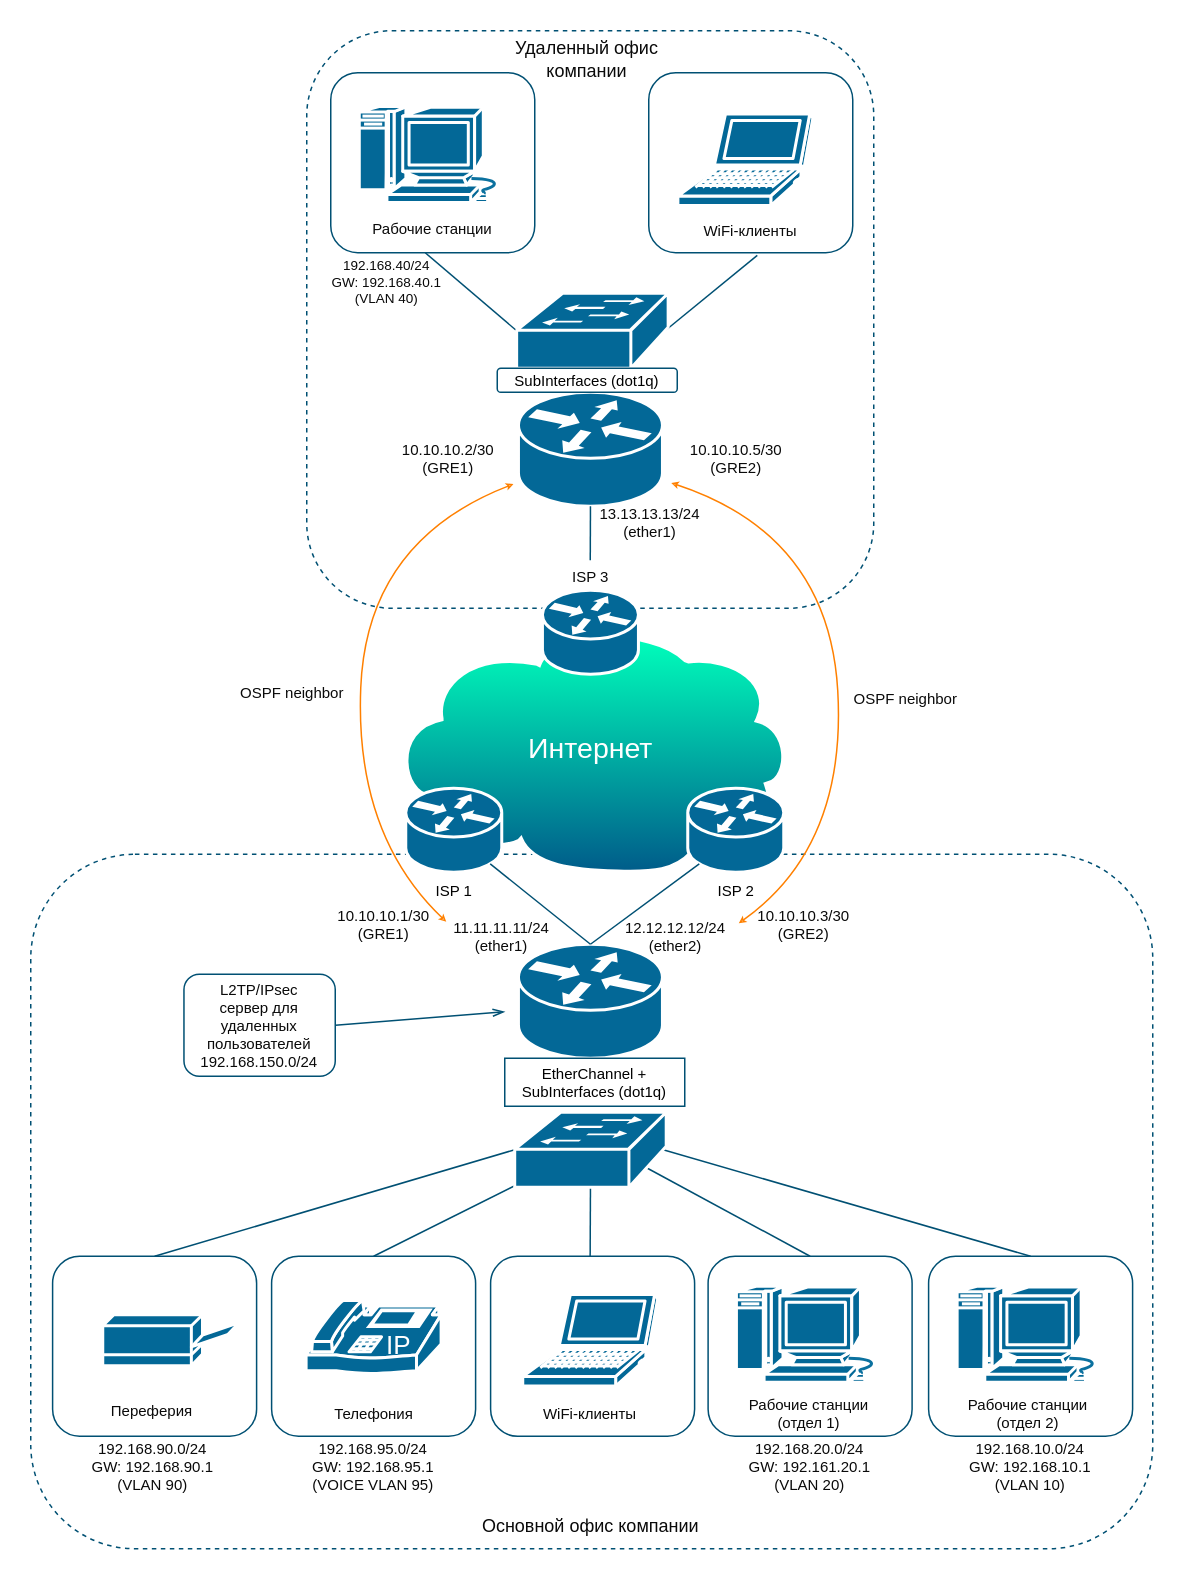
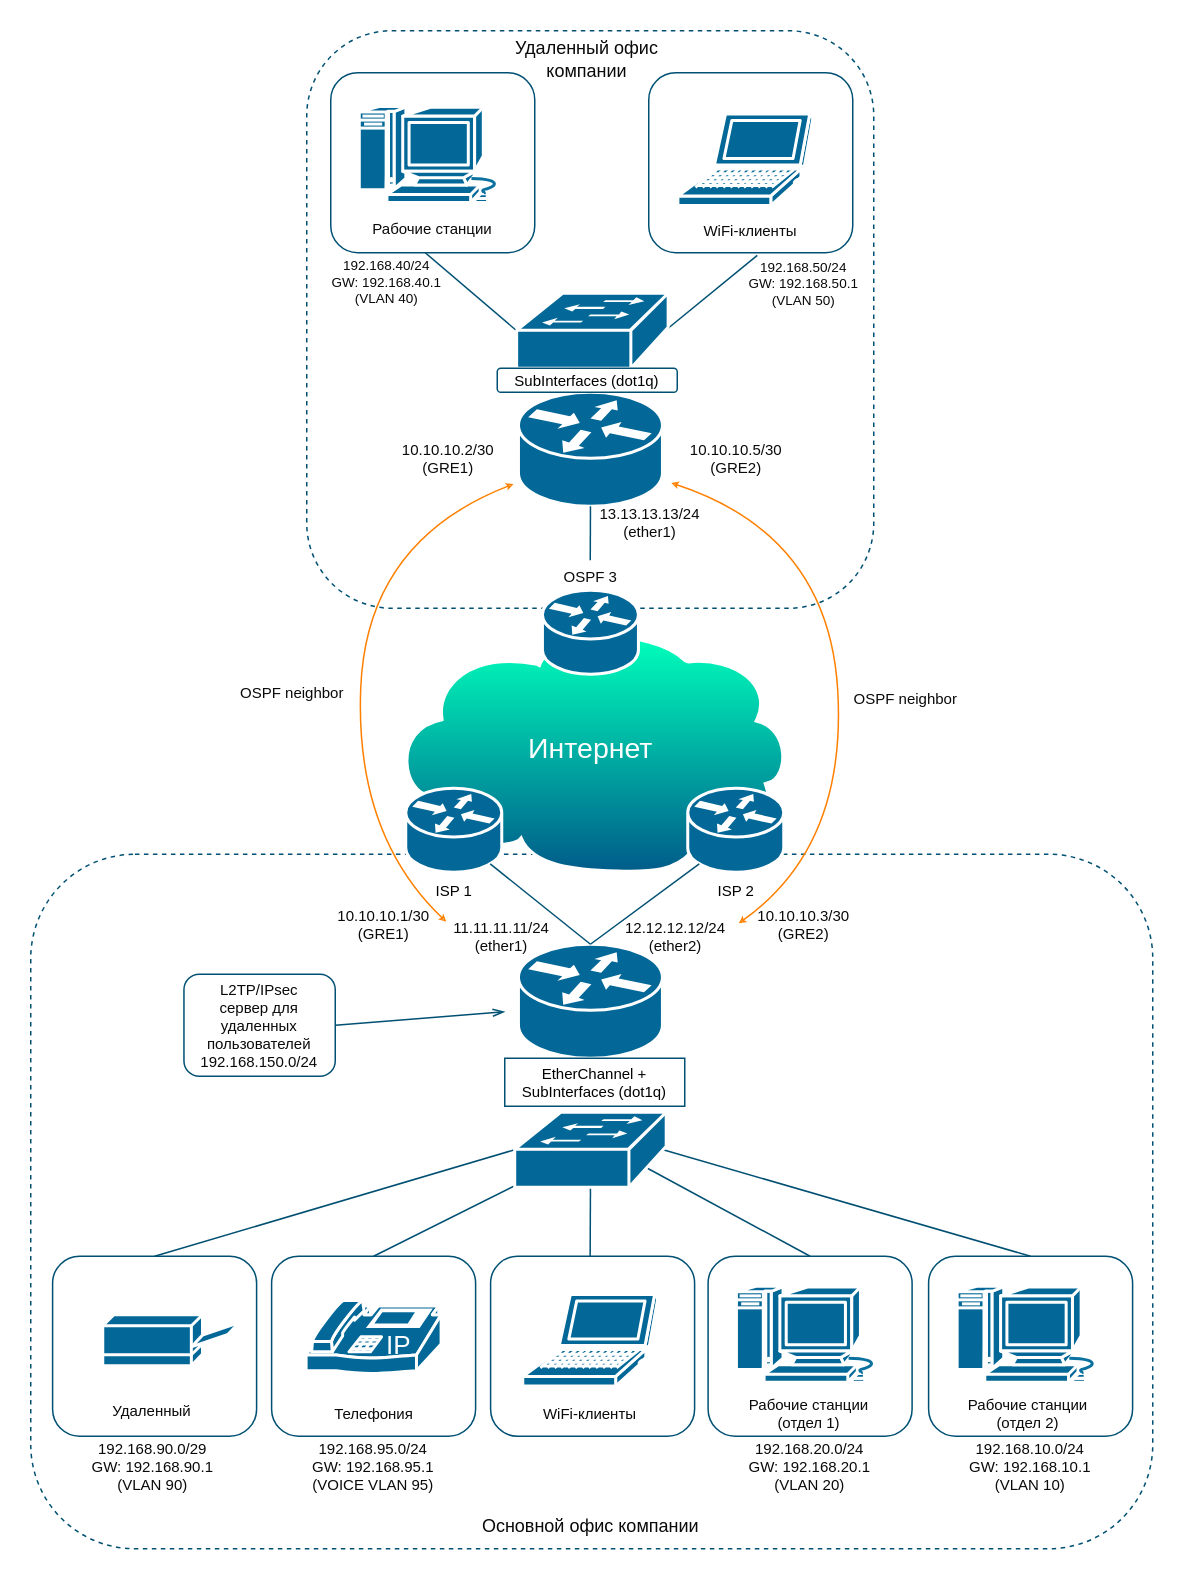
node "192.168.50/24 GW: 192.168.50.1 (VLAN 50)": added
node "ISP 3": label "ISP 3" -> "OSPF 3"
node "Переферия": label "Переферия" -> "Удаленный"
node "192.168.90.0/24 GW: 192.168.90.1 (VLAN 90)": label "192.168.90.0/24 GW: 192.168.90.1 (VLAN 90)" -> "192.168.90.0/29 GW: 192.168.90.1 (VLAN 90)"
node "192.168.20.0/24 GW: 192.161.20.1 (VLAN 20)": label "192.168.20.0/24 GW: 192.161.20.1 (VLAN 20)" -> "192.168.20.0/24 GW: 192.168.20.1 (VLAN 20)"
